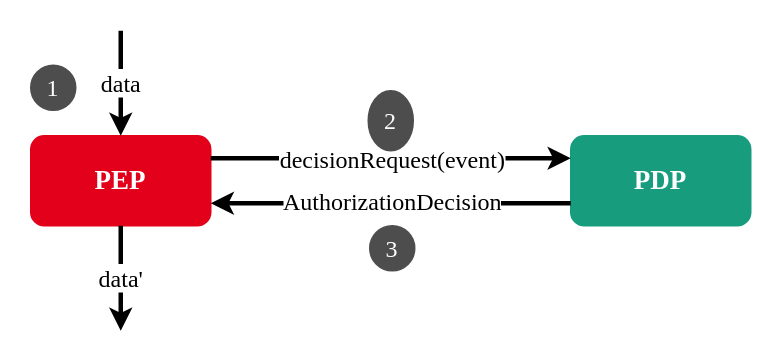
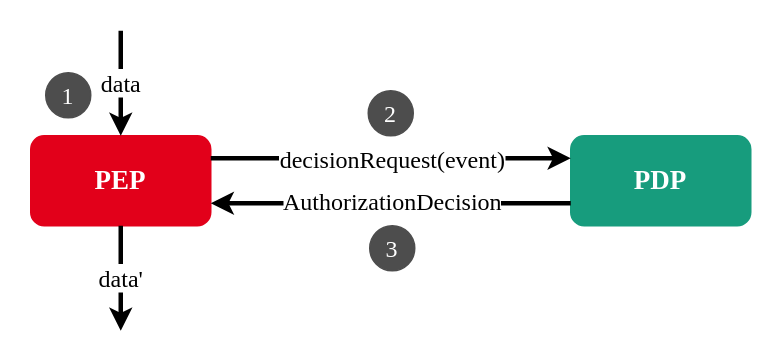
node "1": moved (53, 88) -> (68, 95)
node "2": size 45x60 -> 45x45
